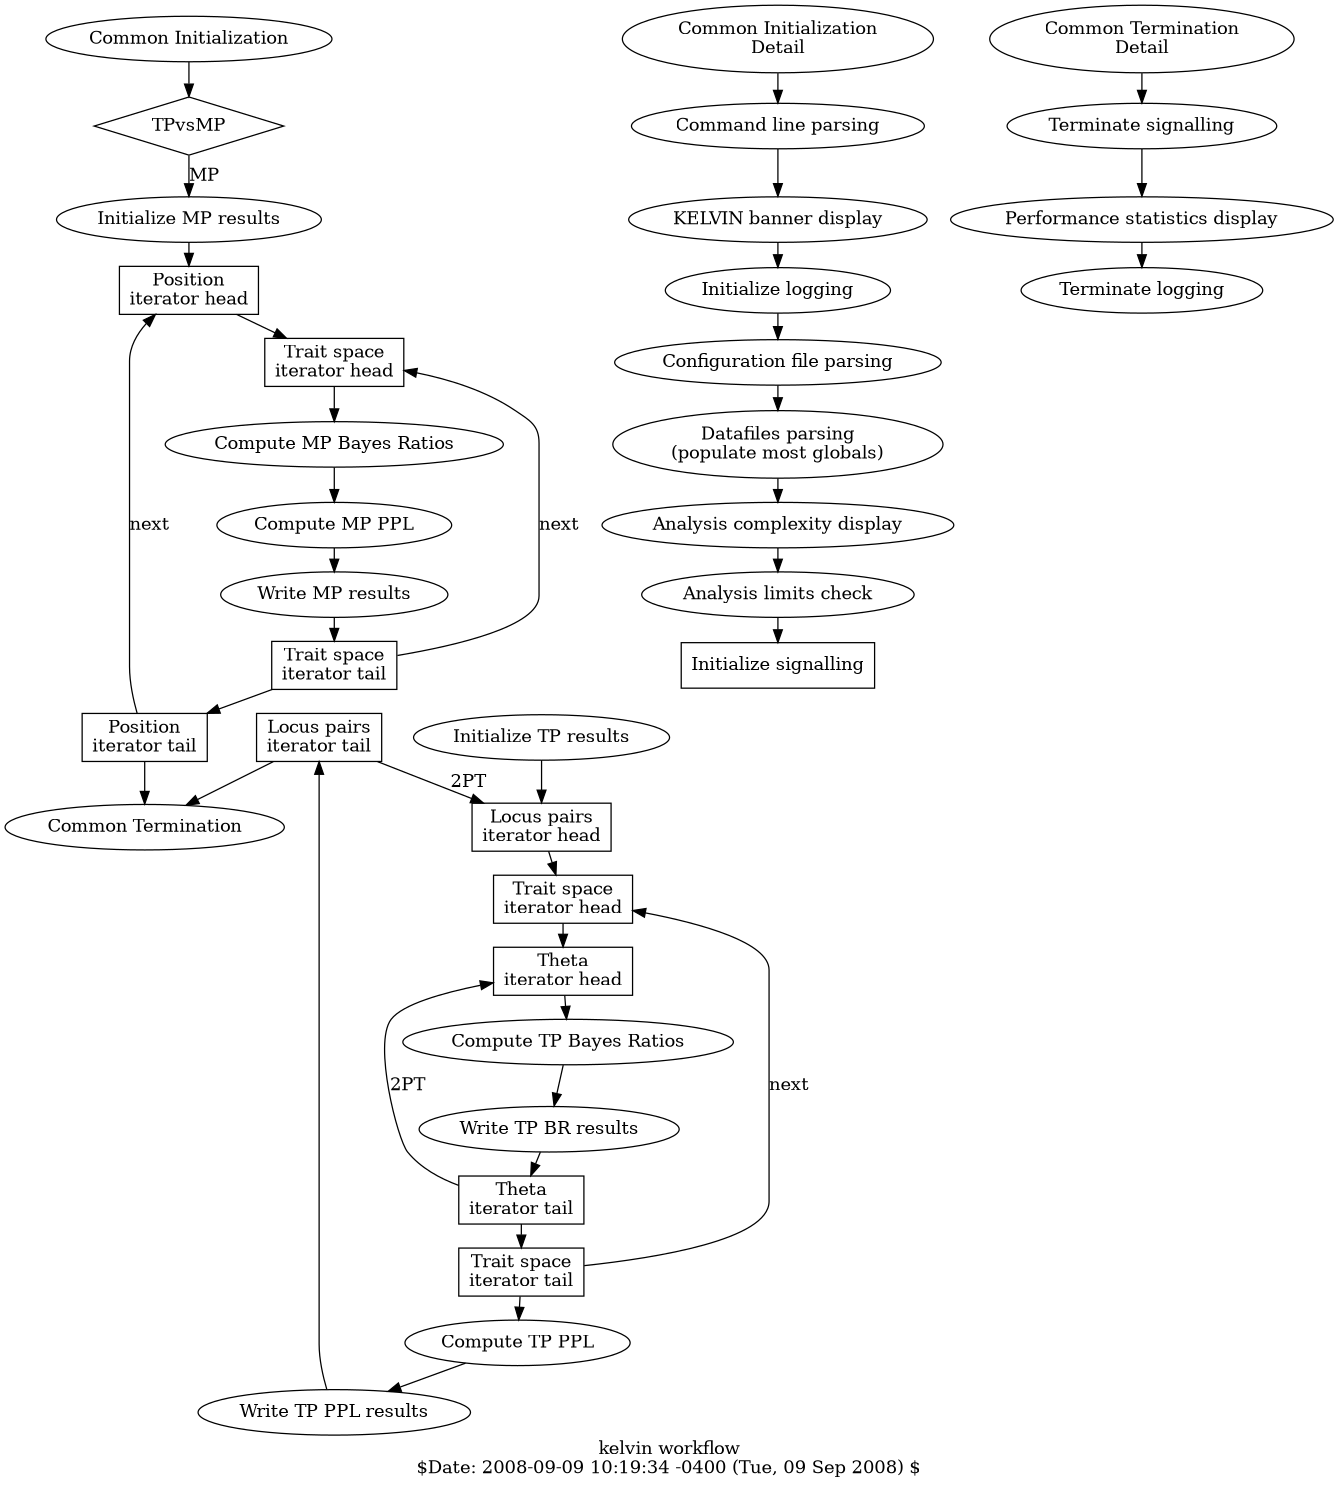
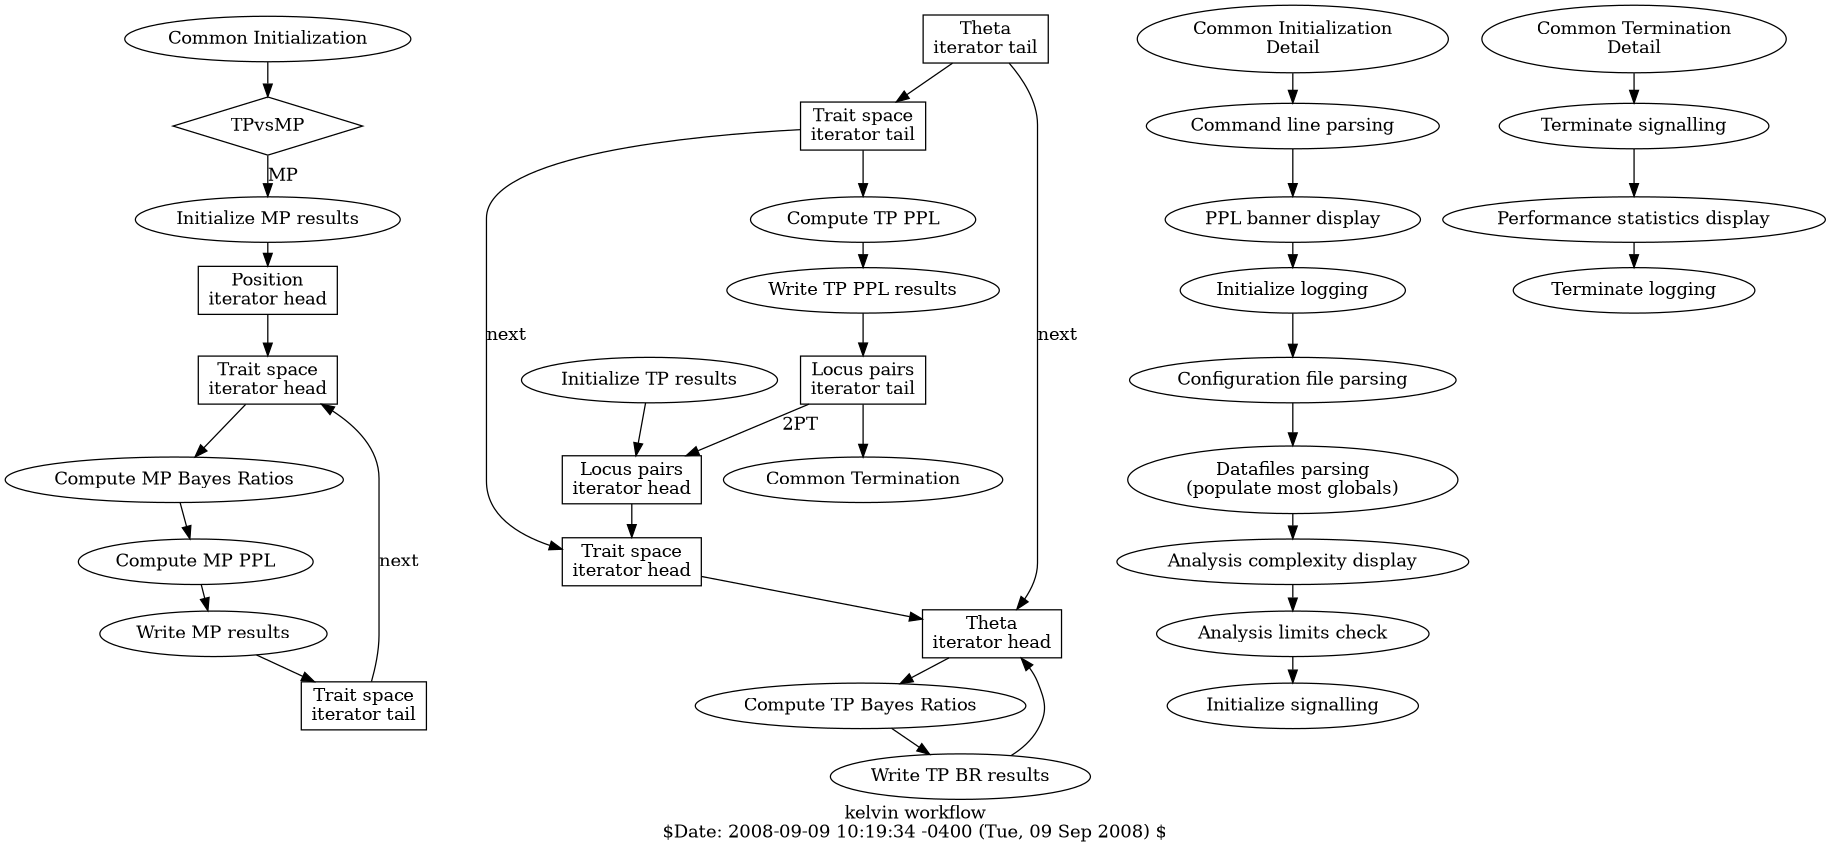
node "KELVIN banner display": label "KELVIN banner display" -> "PPL banner display"
node "Initialize signalling": shape box -> ellipse
node "Position iterator tail": removed
edge "Theta iterator tail" -> "Theta iterator head": label "2PT" -> "next"
edge "Write TP BR results" -> "Theta iterator tail": now "Write TP BR results" -> "Theta iterator head"
